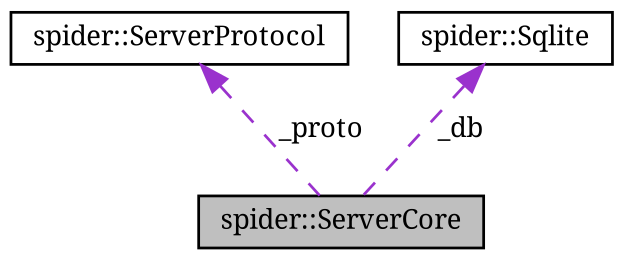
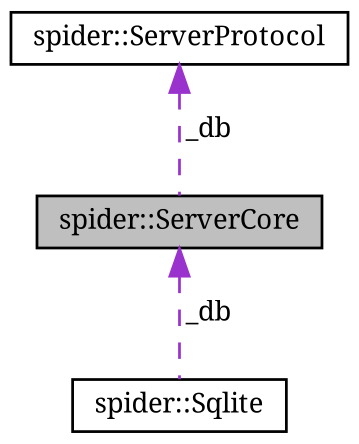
edge "spider::ServerCore" -> "spider::ServerProtocol": label " _proto" -> " _db"
edge "spider::ServerCore" -> "spider::Sqlite": reversed
